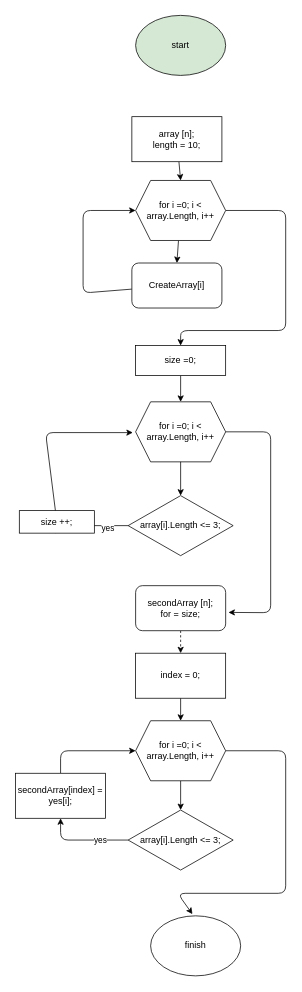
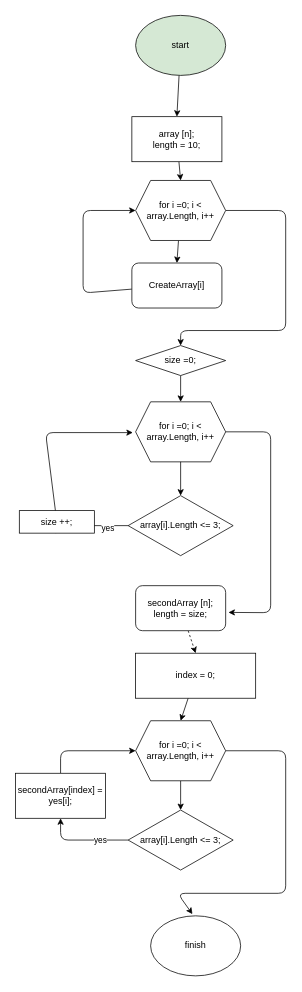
edge "start" -> "array [n]; length = 10;": added
node "size =0;": shape rectangle -> diamond
node "secondArray [n]; for = size;": label "secondArray [n]; for = size;" -> "secondArray [n]; length = size;"
node "index = 0;": size 90x45 -> 120x45
